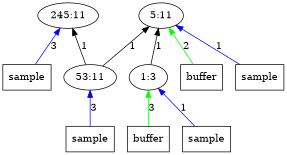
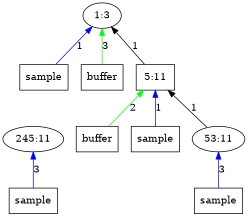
node "5:11": shape ellipse -> box
edge "53:11" -> "245:11": removed, label "1"
edge "1:3" -> "5:11": reversed
